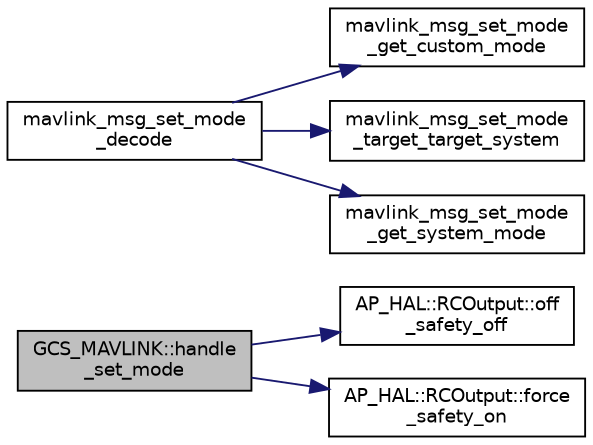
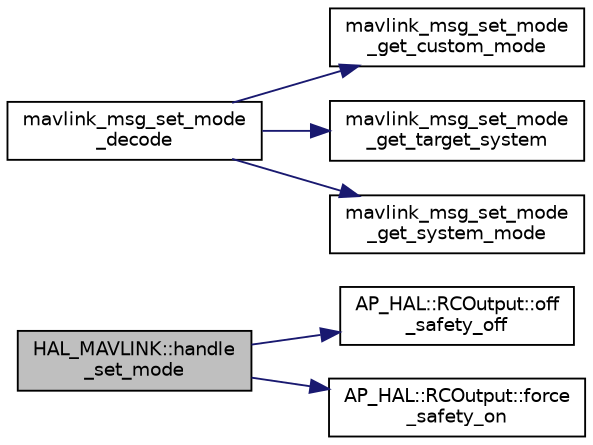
node "mavlink_msg_set_mode _target_target_system": label "mavlink_msg_set_mode _target_target_system" -> "mavlink_msg_set_mode _get_target_system"
node "GCS_MAVLINK::handle _set_mode": label "GCS_MAVLINK::handle _set_mode" -> "HAL_MAVLINK::handle _set_mode"
